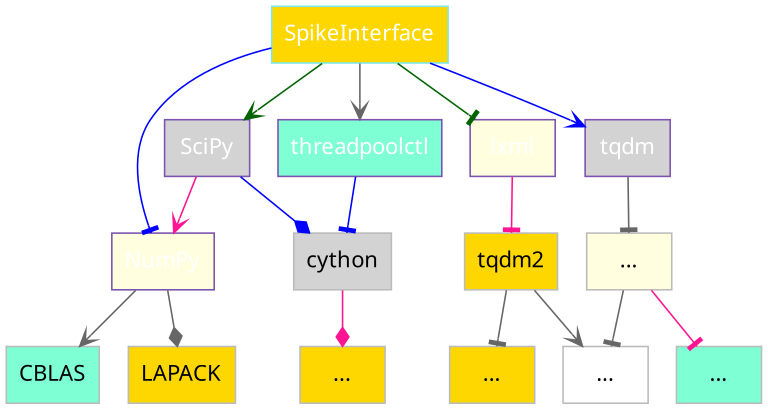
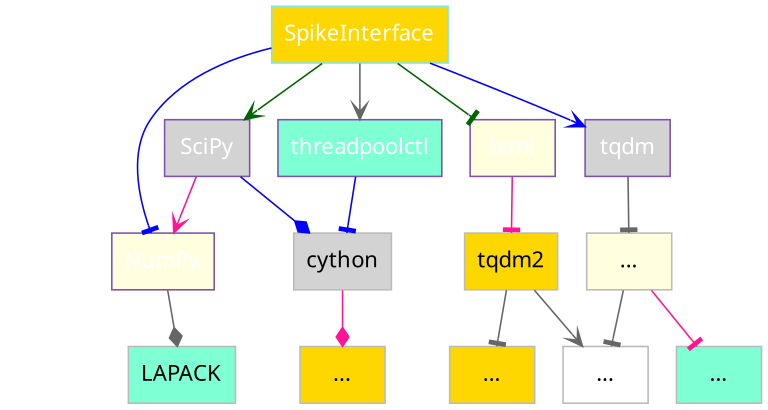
node "CBLAS": removed
node "LAPACK": fillcolor gold -> aquamarine
